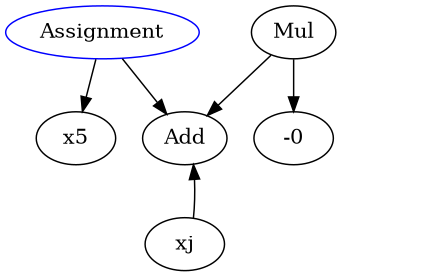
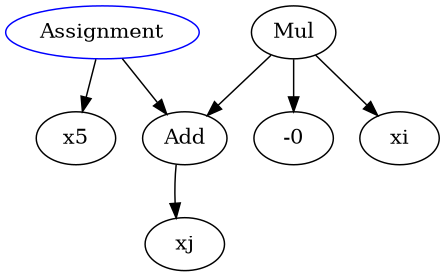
node "xi": added
edge "xj" -> "Add": reversed
